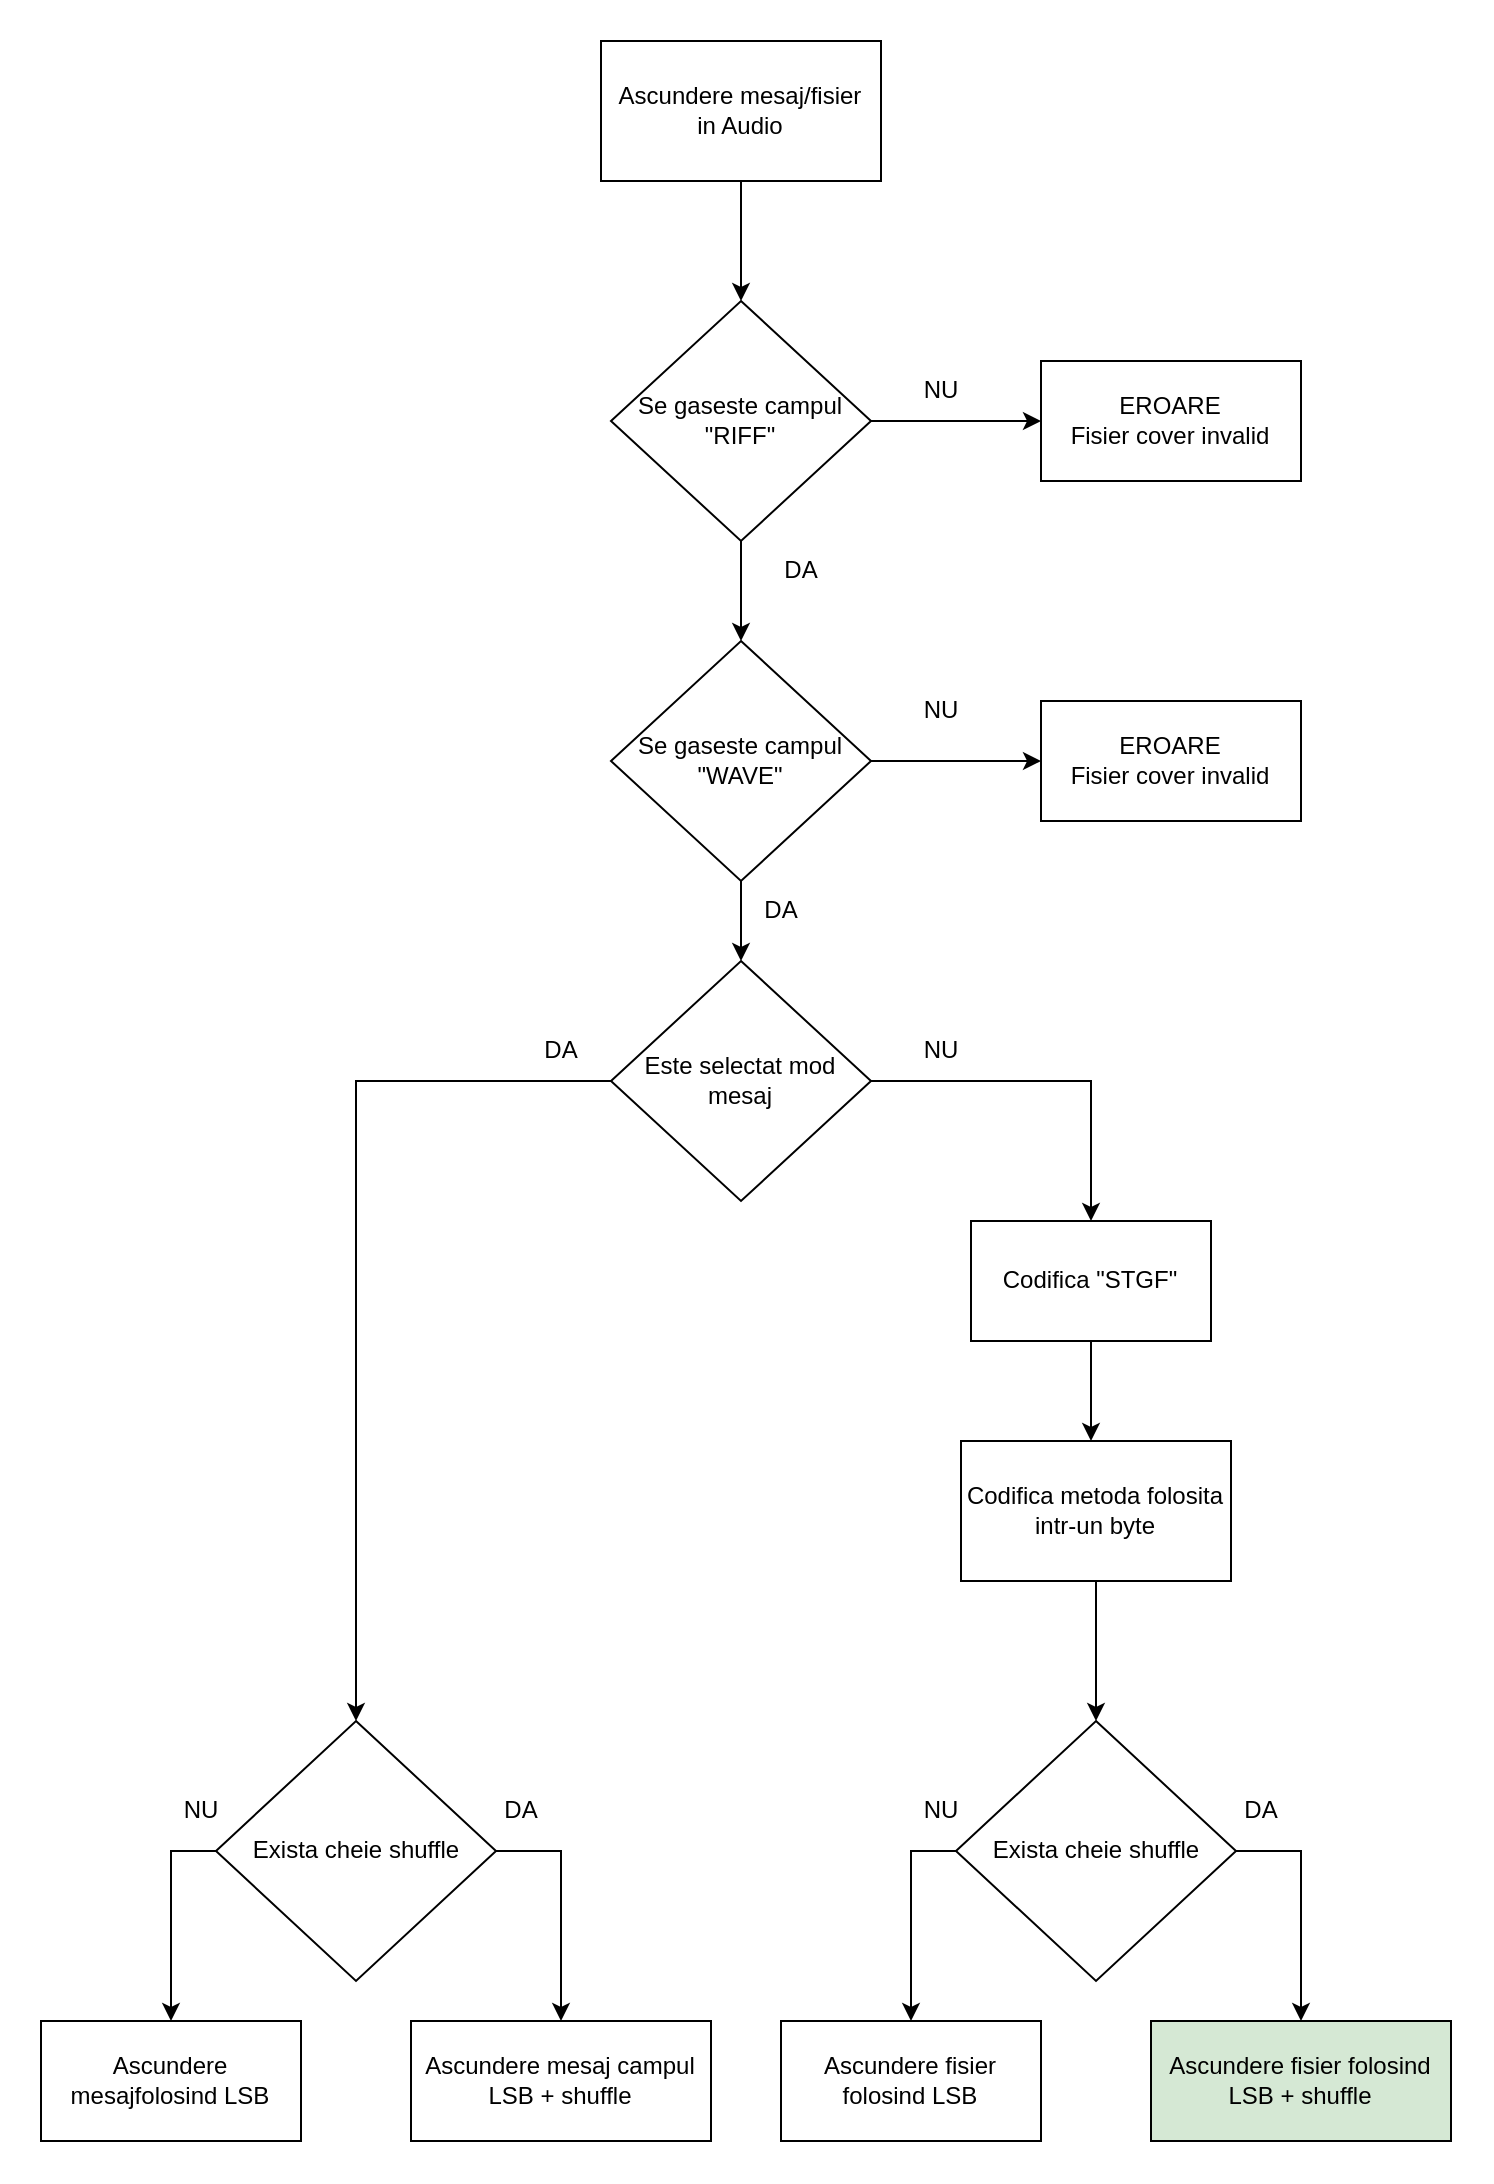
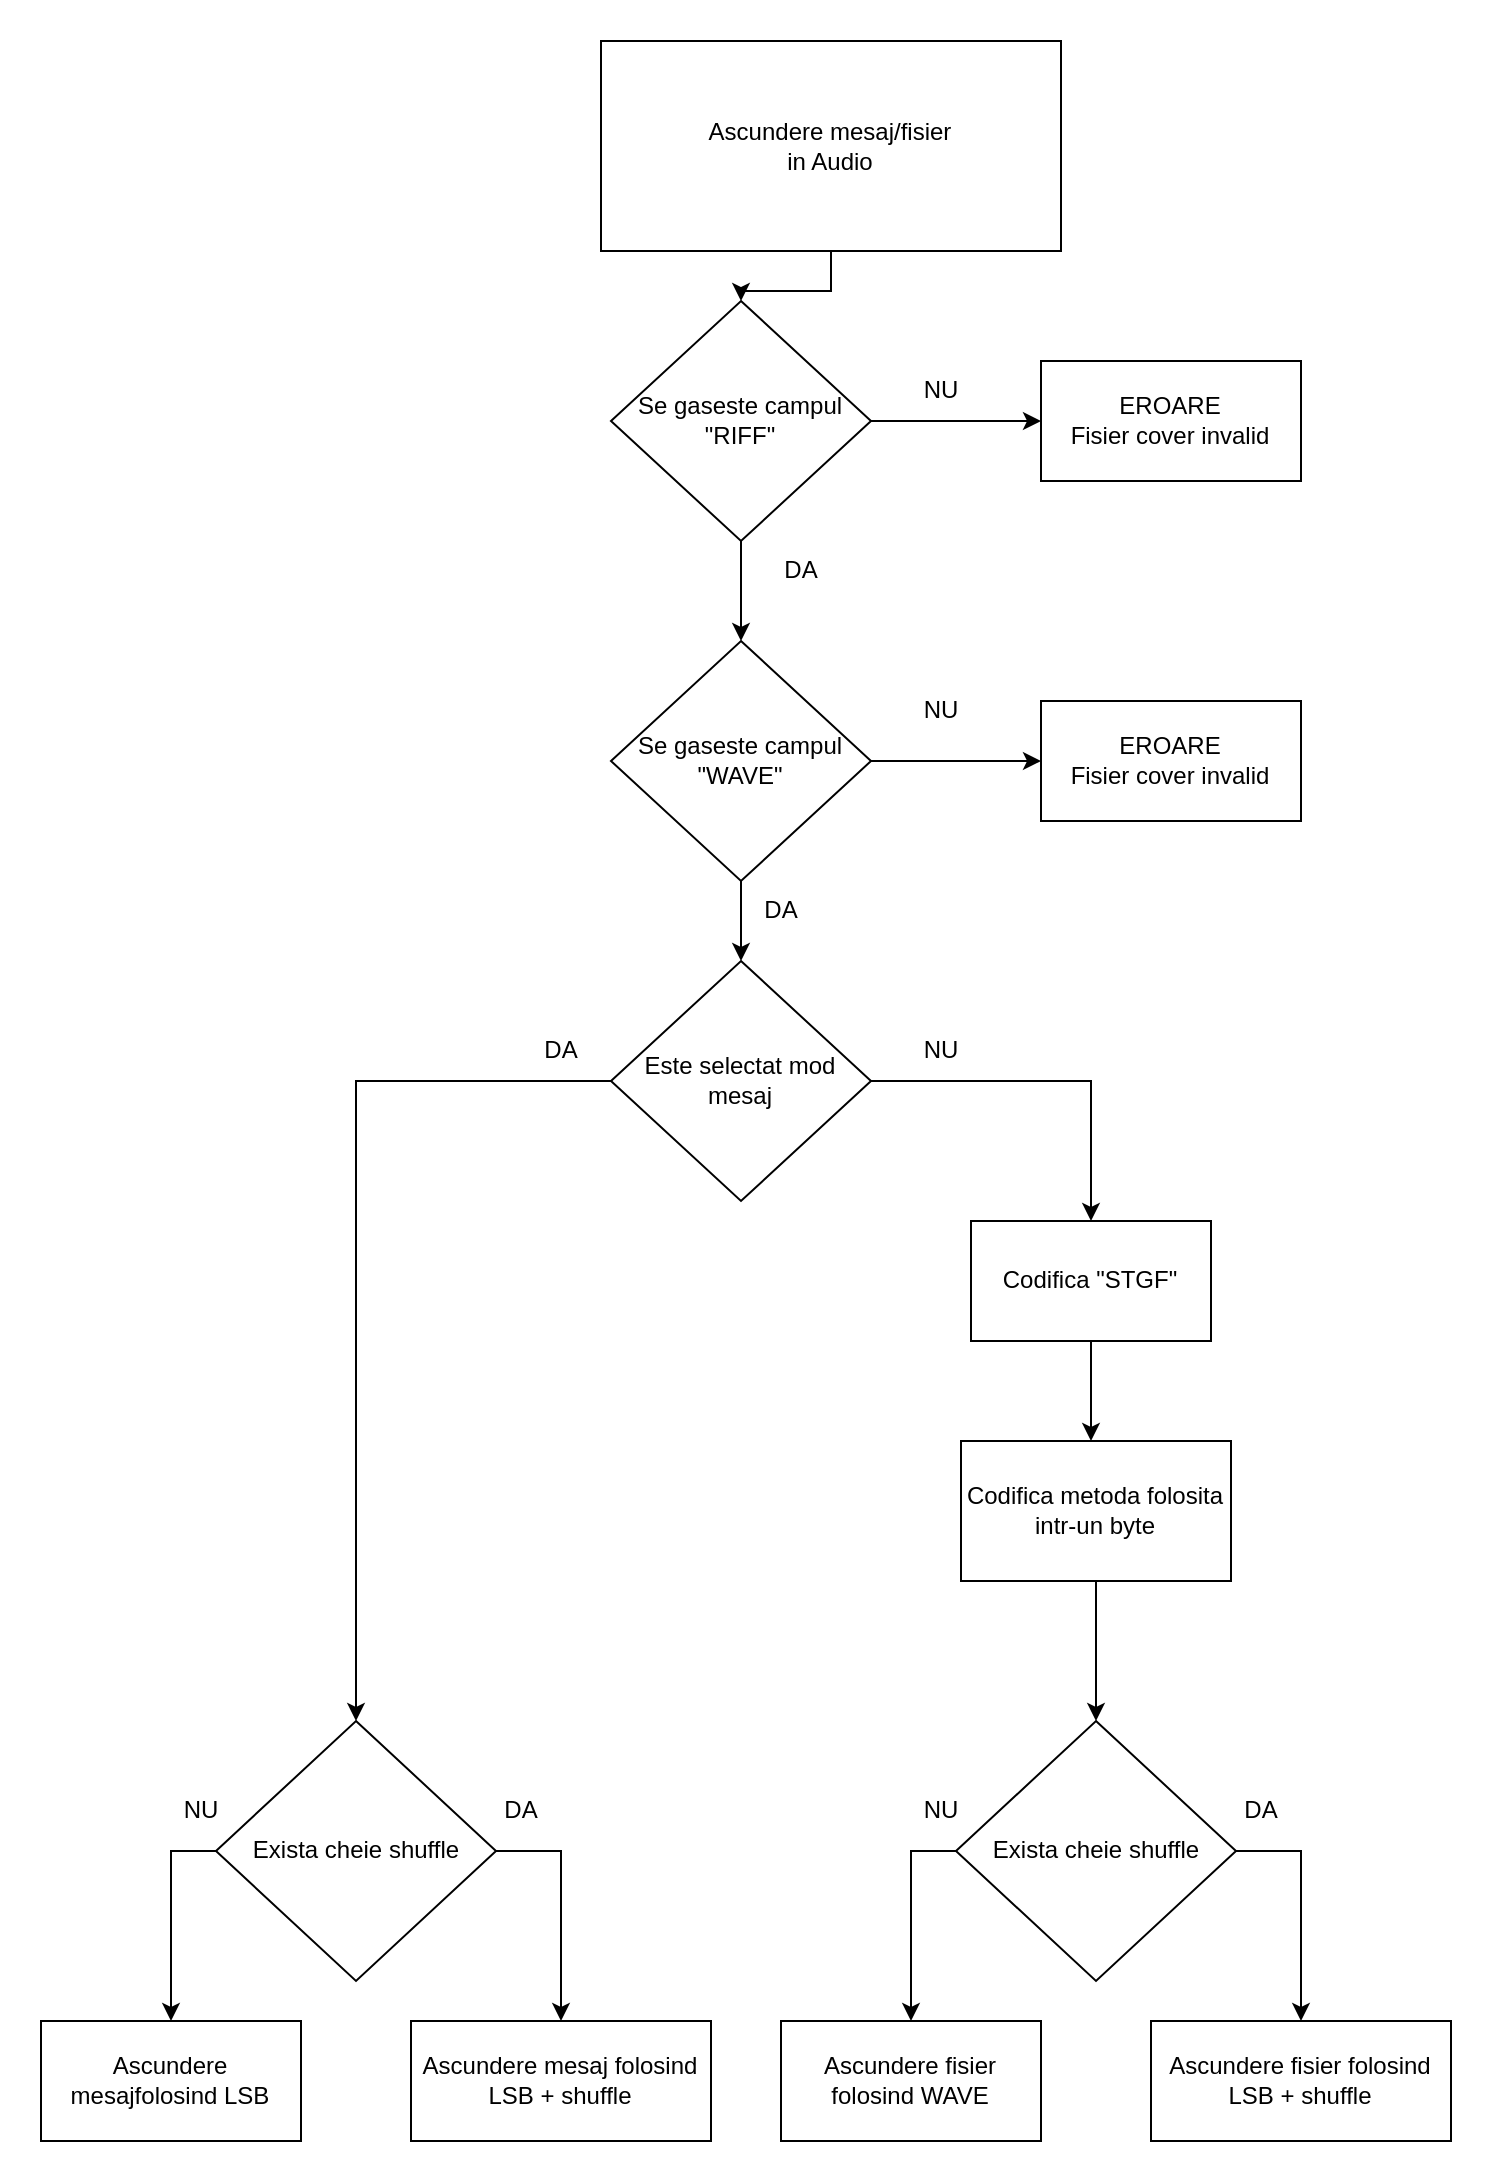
node "Ascundere mesaj/fisier in Audio": size 280x140 -> 460x210
node "Ascundere mesaj campul LSB + shuffle": label "Ascundere mesaj campul LSB + shuffle" -> "Ascundere mesaj folosind LSB + shuffle"
node "Ascundere fisier folosind LSB": label "Ascundere fisier folosind LSB" -> "Ascundere fisier folosind WAVE"
node "Ascundere fisier folosind LSB + shuffle": fillcolor #d5e8d4 -> #ffffff
